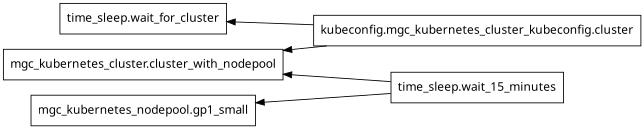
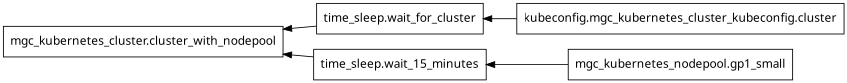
edge "kubeconfig.mgc_kubernetes_cluster_kubeconfig.cluster" -> "mgc_kubernetes_cluster.cluster_with_nodepool": now "time_sleep.wait_for_cluster" -> "mgc_kubernetes_cluster.cluster_with_nodepool"
edge "time_sleep.wait_15_minutes" -> "mgc_kubernetes_nodepool.gp1_small": reversed
